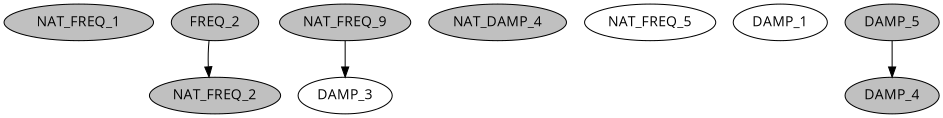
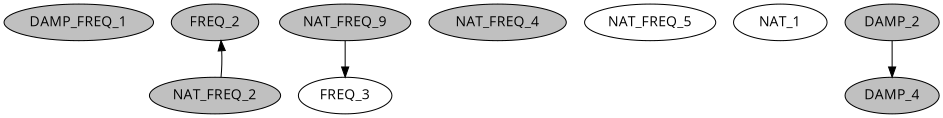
node "NAT_FREQ_1": label "NAT_FREQ_1" -> "DAMP_FREQ_1"
node "NAT_DAMP_4": label "NAT_DAMP_4" -> "NAT_FREQ_4"
node "DAMP_1": label "DAMP_1" -> "NAT_1"
node "DAMP_5": label "DAMP_5" -> "DAMP_2"
edge "FREQ_2" -> "NAT_FREQ_2": reversed
node "DAMP_3": label "DAMP_3" -> "FREQ_3"
